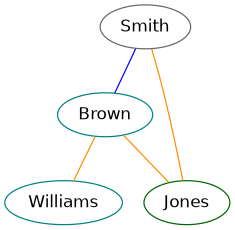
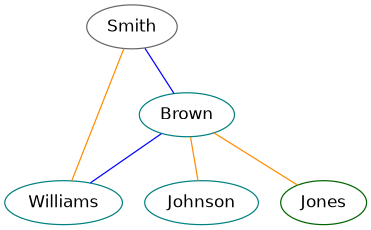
edge "Smith" -- "Jones": now "Smith" -- "Williams"
edge "Brown" -- "Williams": color darkorange -> blue
node "Johnson": added
